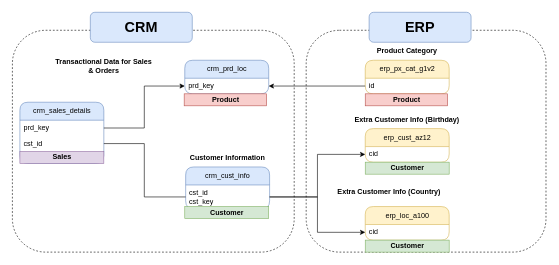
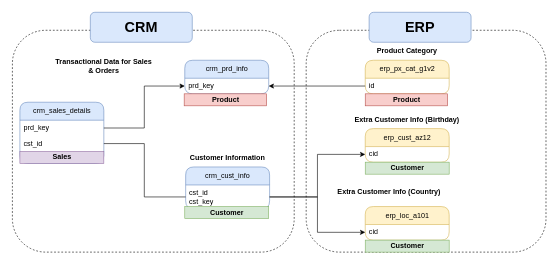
node "crm_prd_loc": label "crm_prd_loc" -> "crm_prd_info"
node "erp_loc_a100": label "erp_loc_a100" -> "erp_loc_a101"
